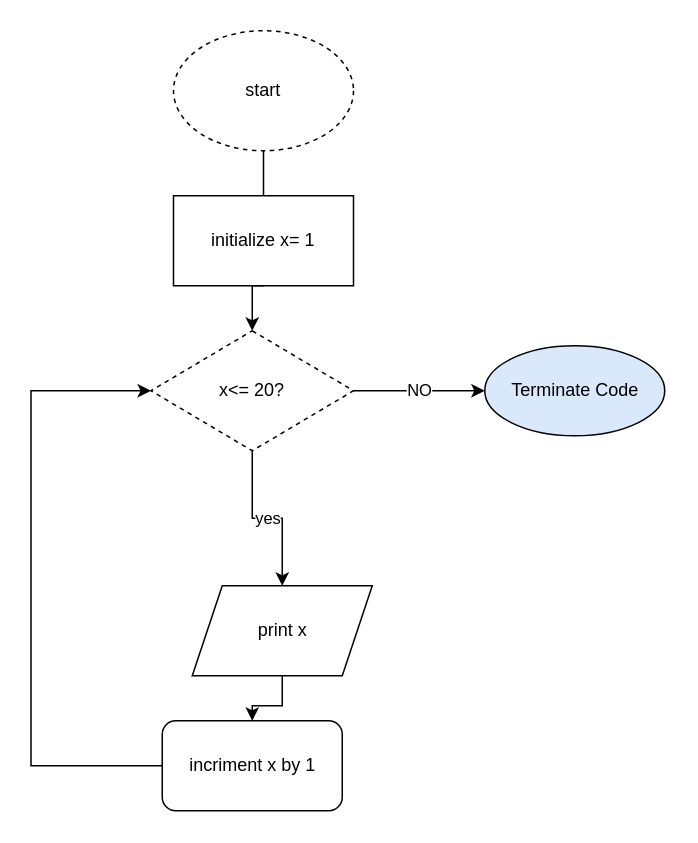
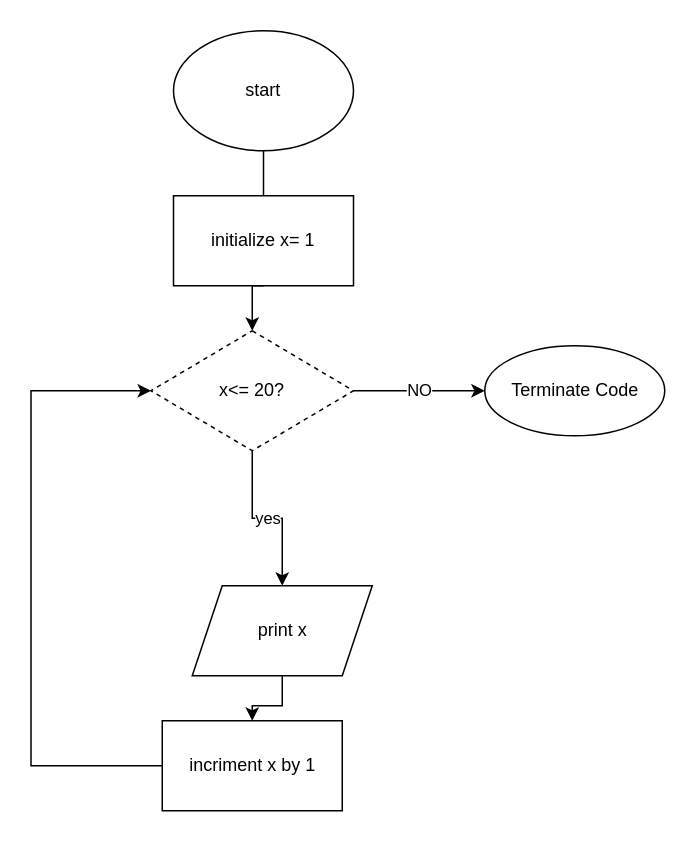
node "start": style dashed -> solid
node "Terminate Code": fillcolor #dae8fc -> #ffffff
node "incriment x by 1": shape rounded rectangle -> rectangle
